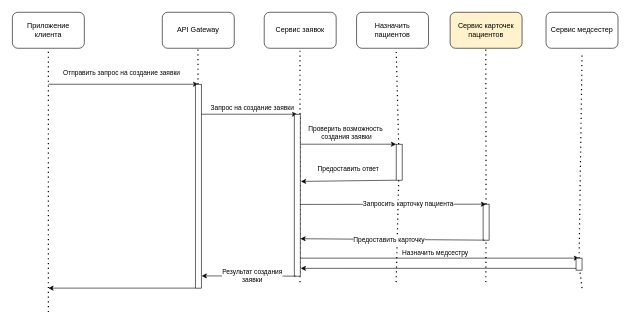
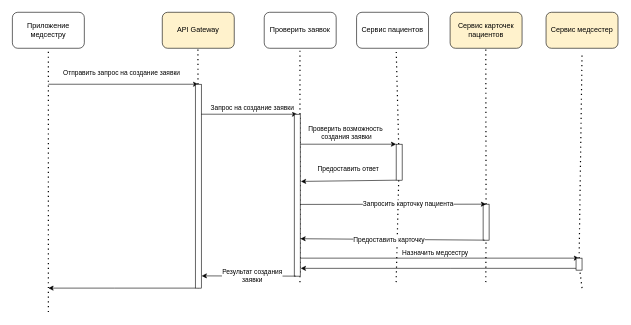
node "Приложение клиента": label "Приложение клиента" -> "Приложение медсестру"
node "API Gateway": fillcolor #ffffff -> #fff2cc
node "Cервис заявок": label "Cервис заявок" -> "Проверить заявок"
node "Назначить пациентов": label "Назначить пациентов" -> "Cервис пациентов"
node "Cервис медсестер": fillcolor #ffffff -> #fff2cc
